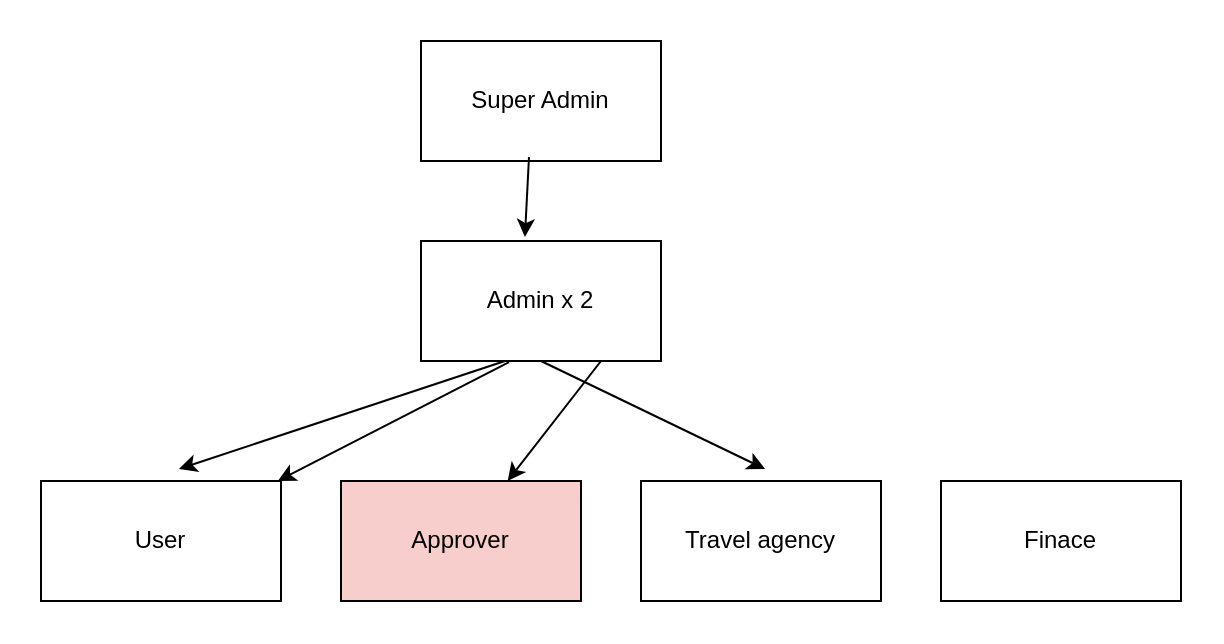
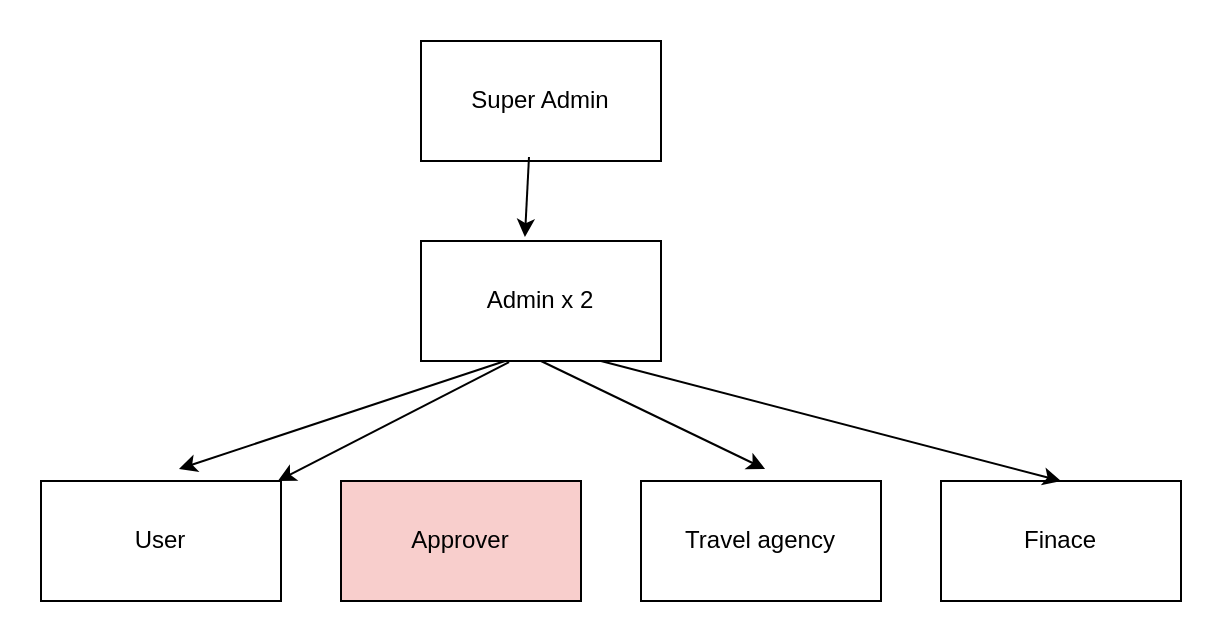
edge "Admin x 2" -> "Approver": now "Admin x 2" -> "Finace"
